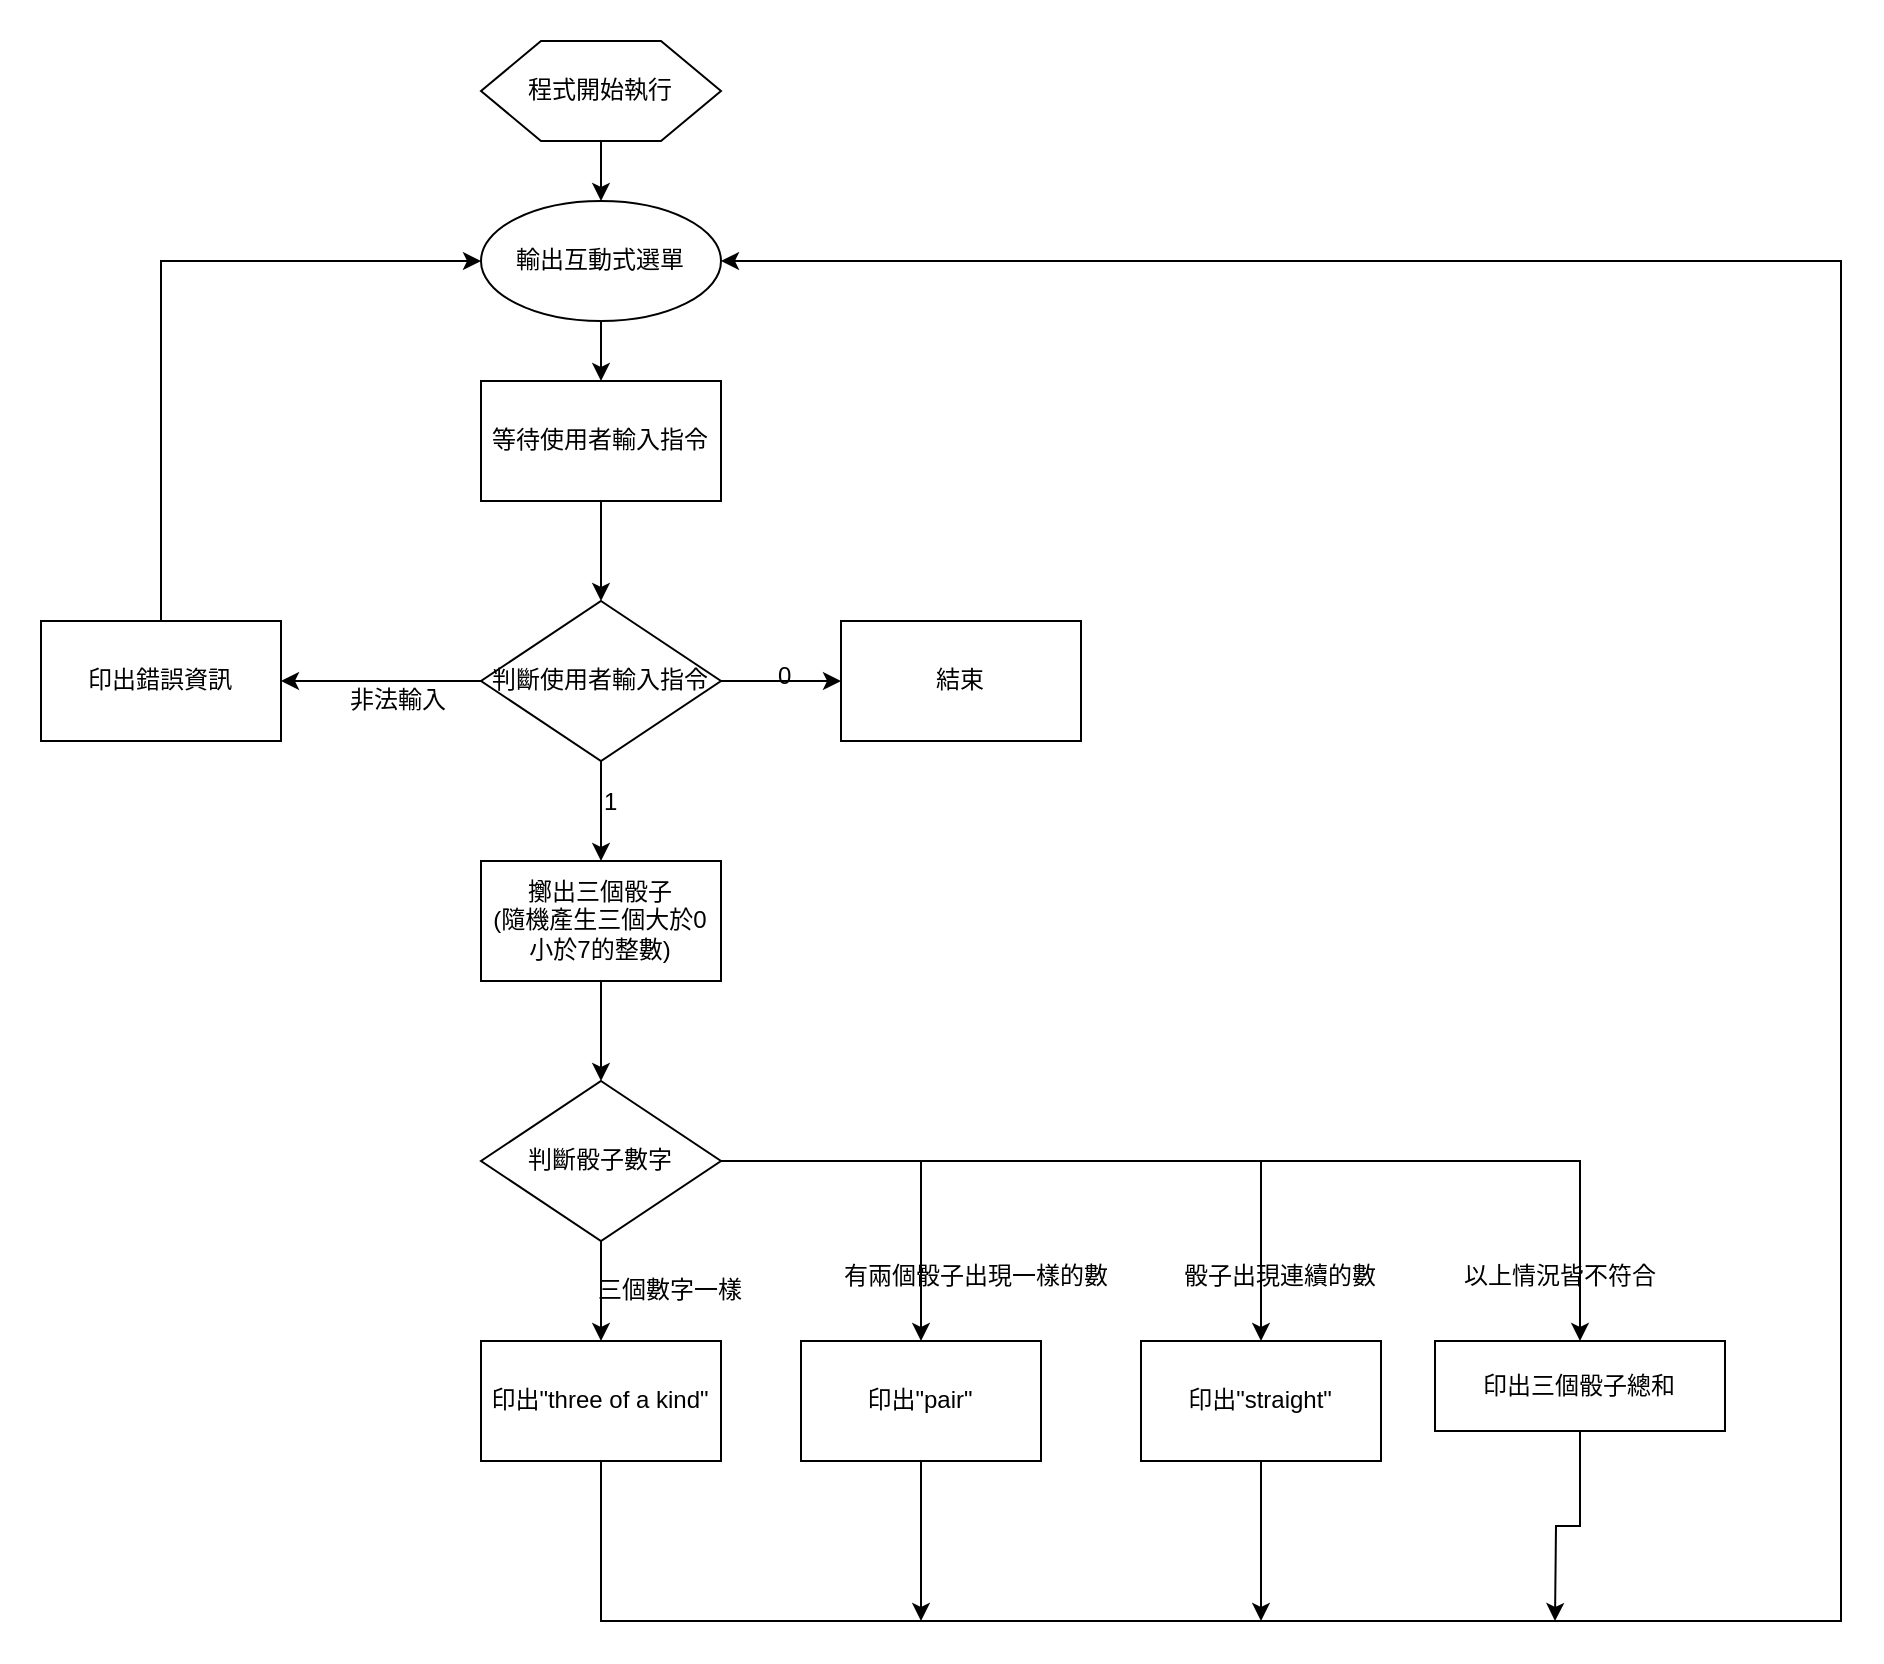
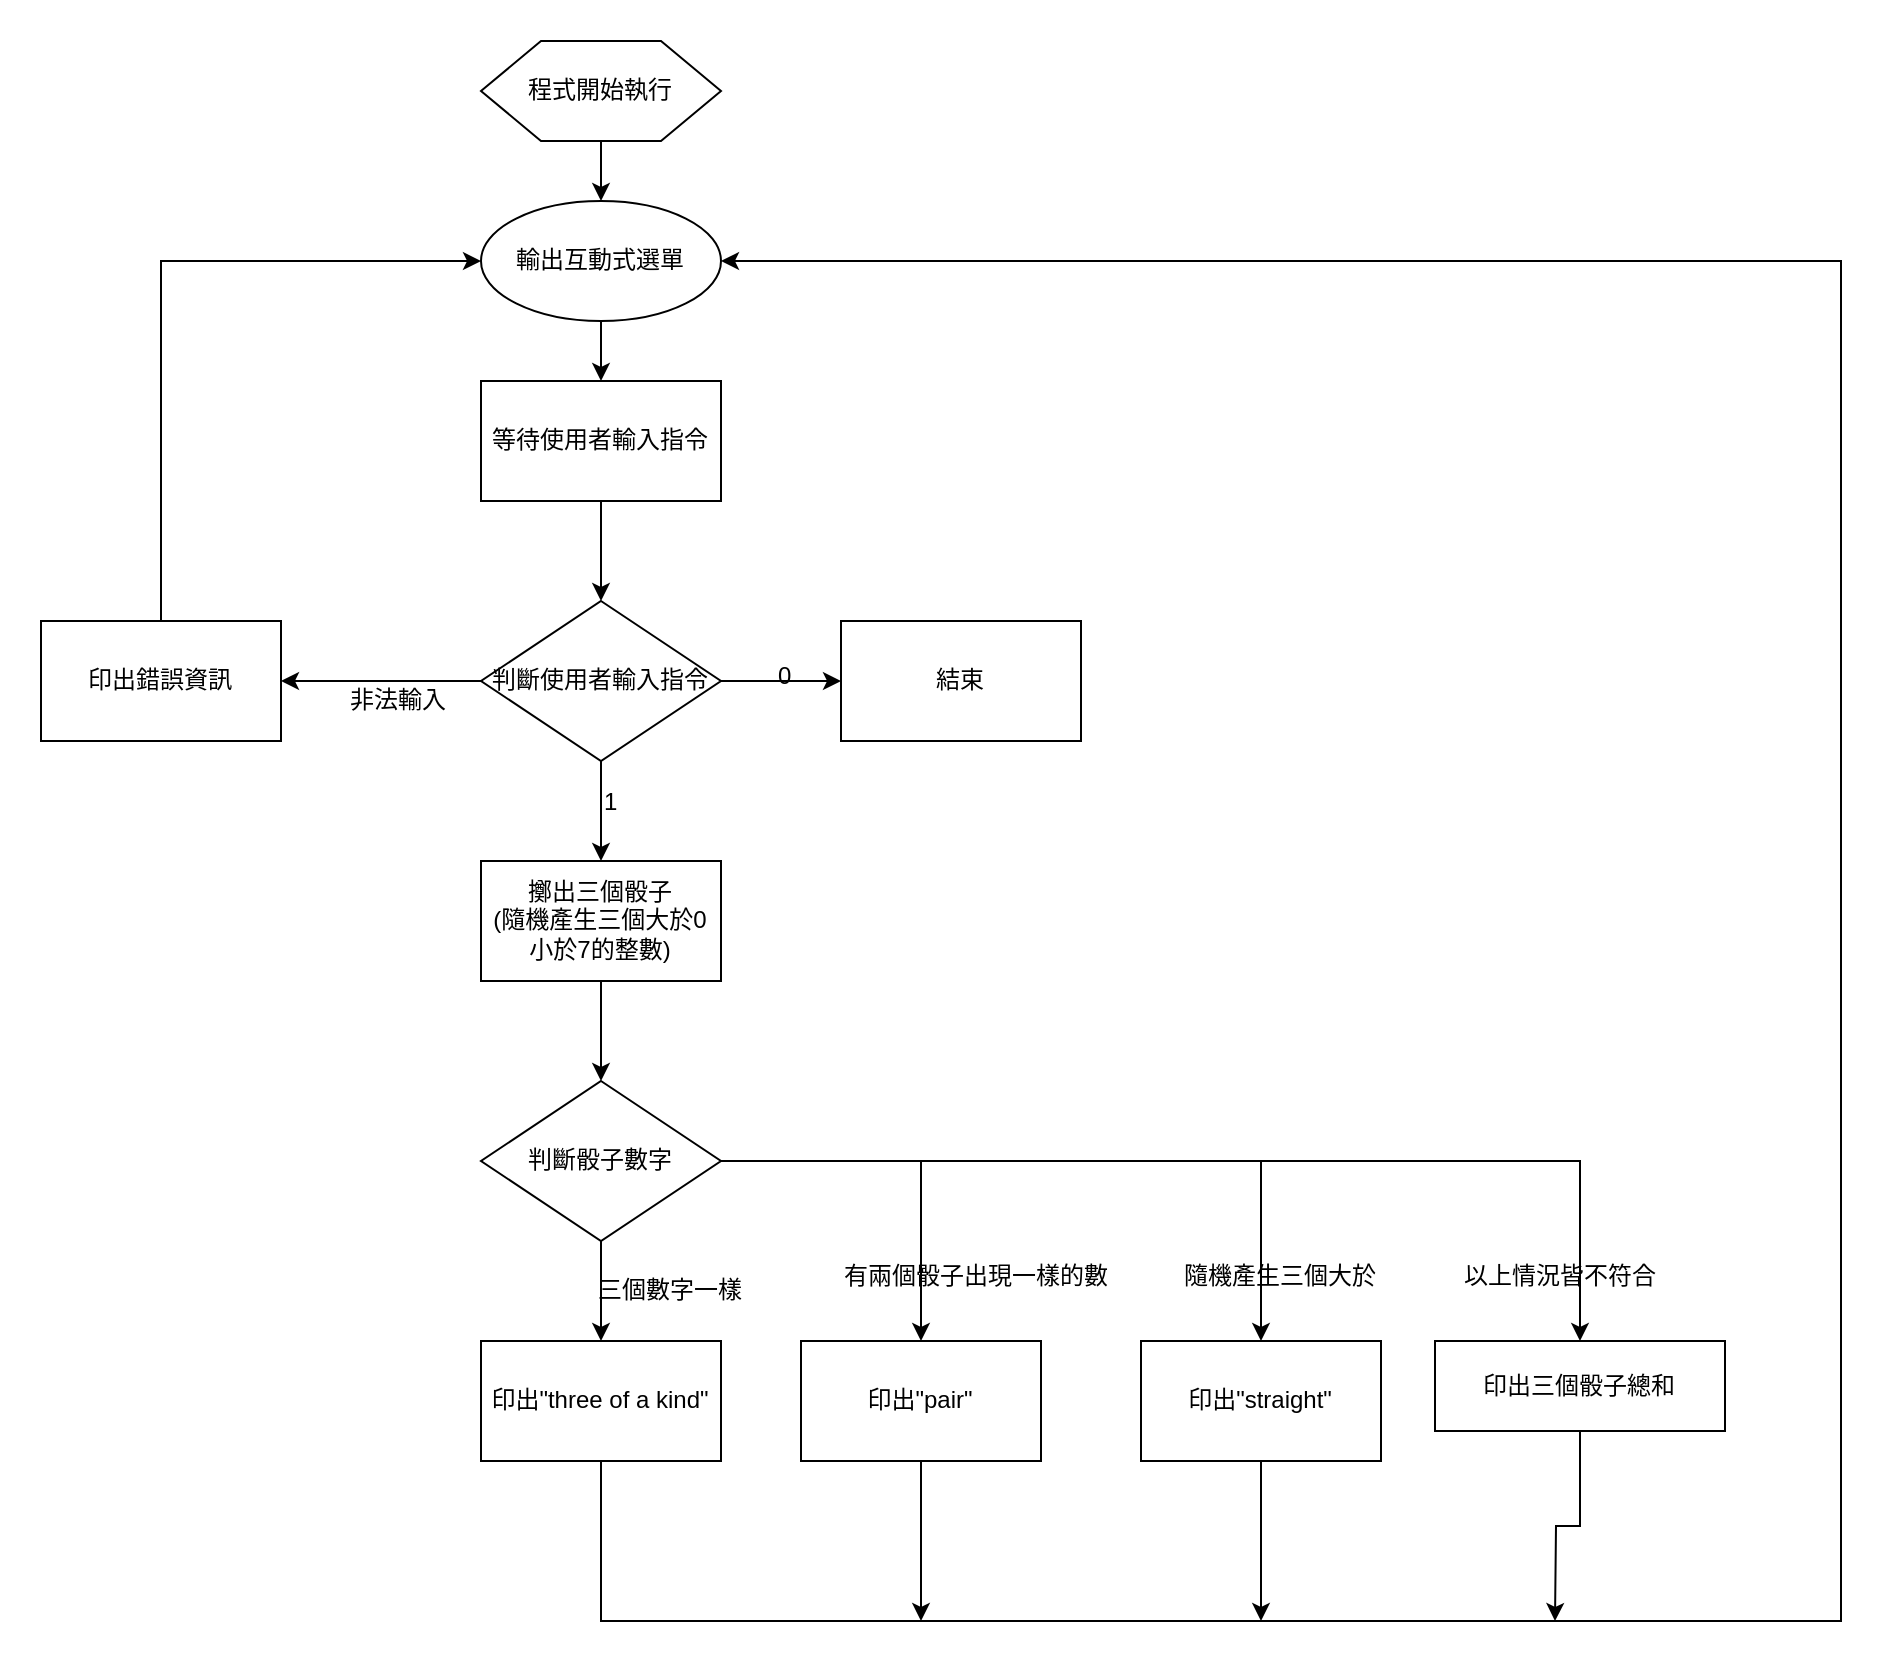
node "骰子出現連續的數": label "骰子出現連續的數" -> "隨機產生三個大於"
